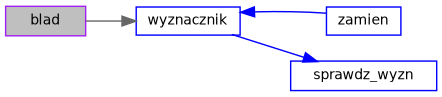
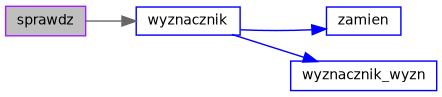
edge "zamien" -> "wyznacznik": reversed
node "blad": label "blad" -> "sprawdz"
node "sprawdz_wyzn": label "sprawdz_wyzn" -> "wyznacznik_wyzn"
